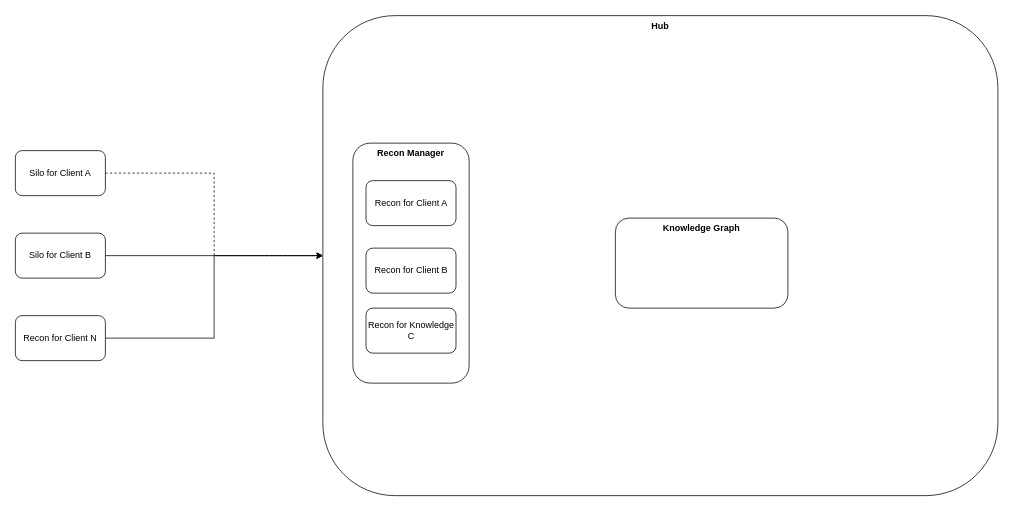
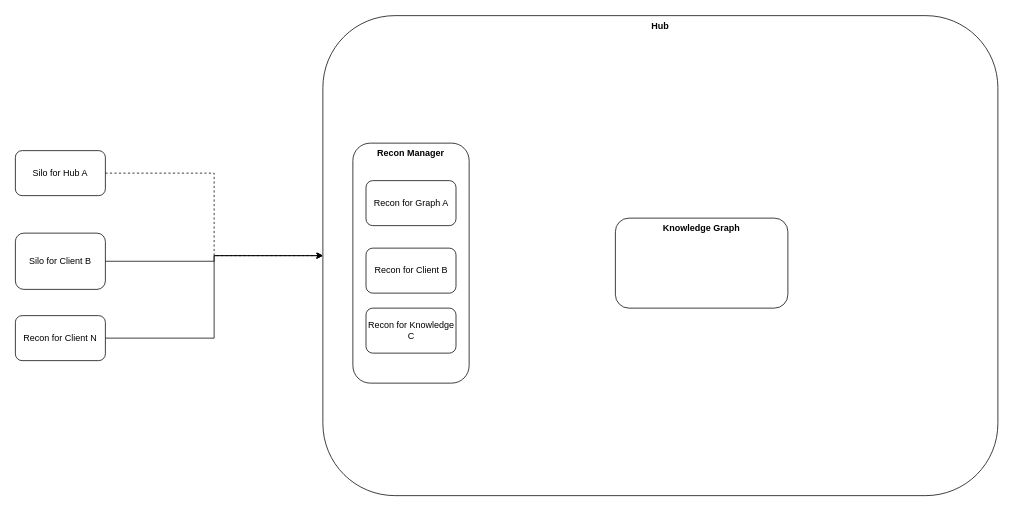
node "Silo for Client A": label "Silo for Client A" -> "Silo for Hub A"
node "Recon for Client A": label "Recon for Client A" -> "Recon for Graph A"
node "Silo for Client B": size 90x45 -> 90x56
